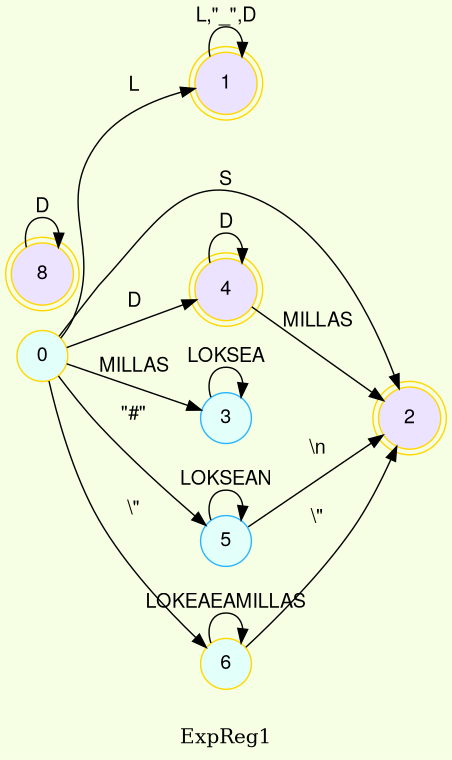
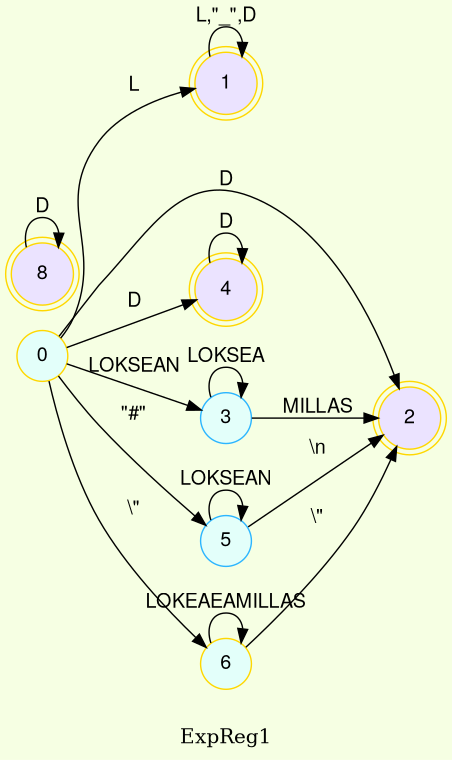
edge "0" -> "2": label "S" -> "D"
edge "4" -> "2": now "3" -> "2"
edge "0" -> "3": label "MILLAS" -> "LOKSEAN"
